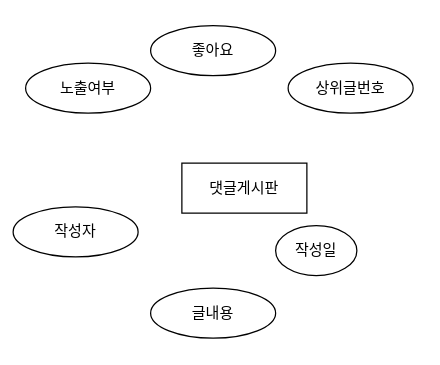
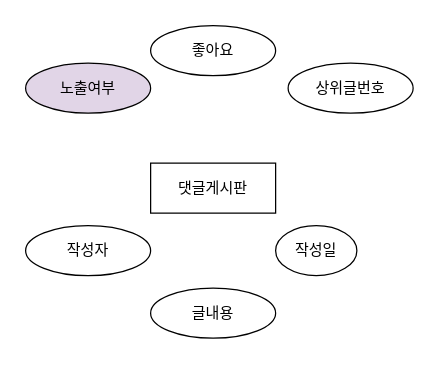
node "노출여부": fillcolor #ffffff -> #e1d5e7
node "댓글게시판": moved (244, 188) -> (213, 188)
node "작성자": moved (76, 232) -> (88, 251)
